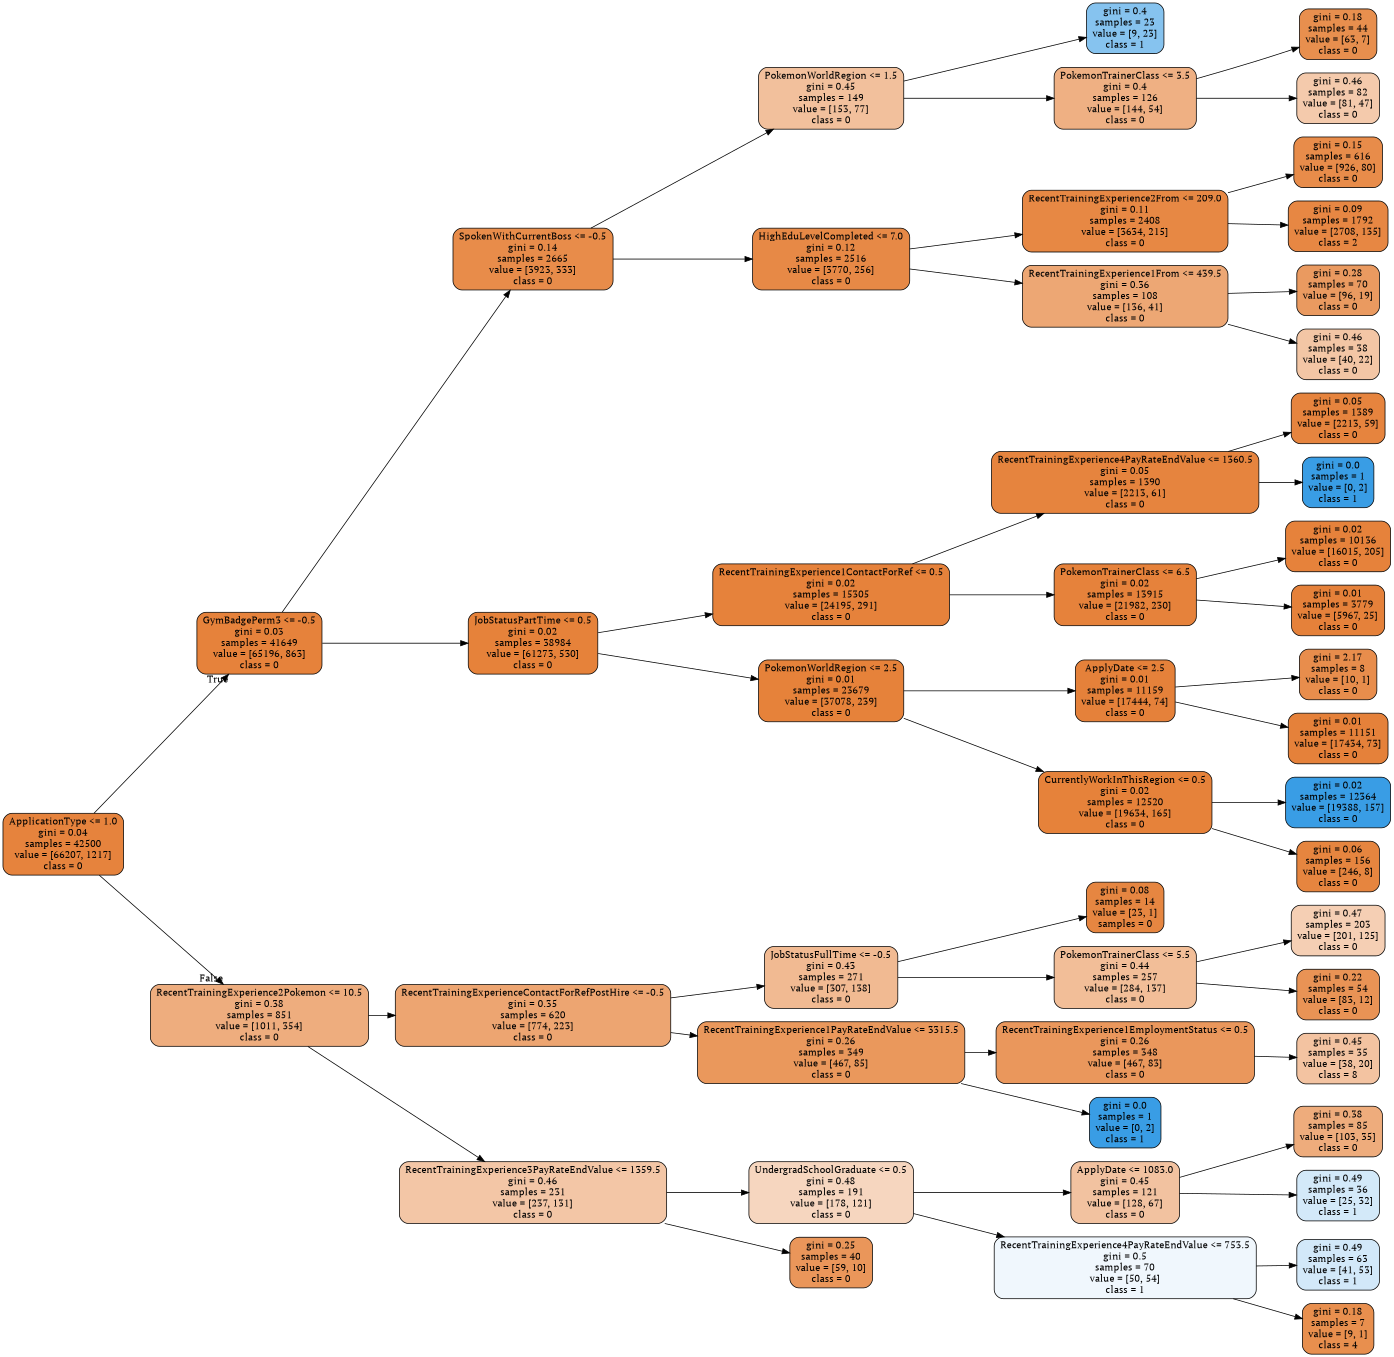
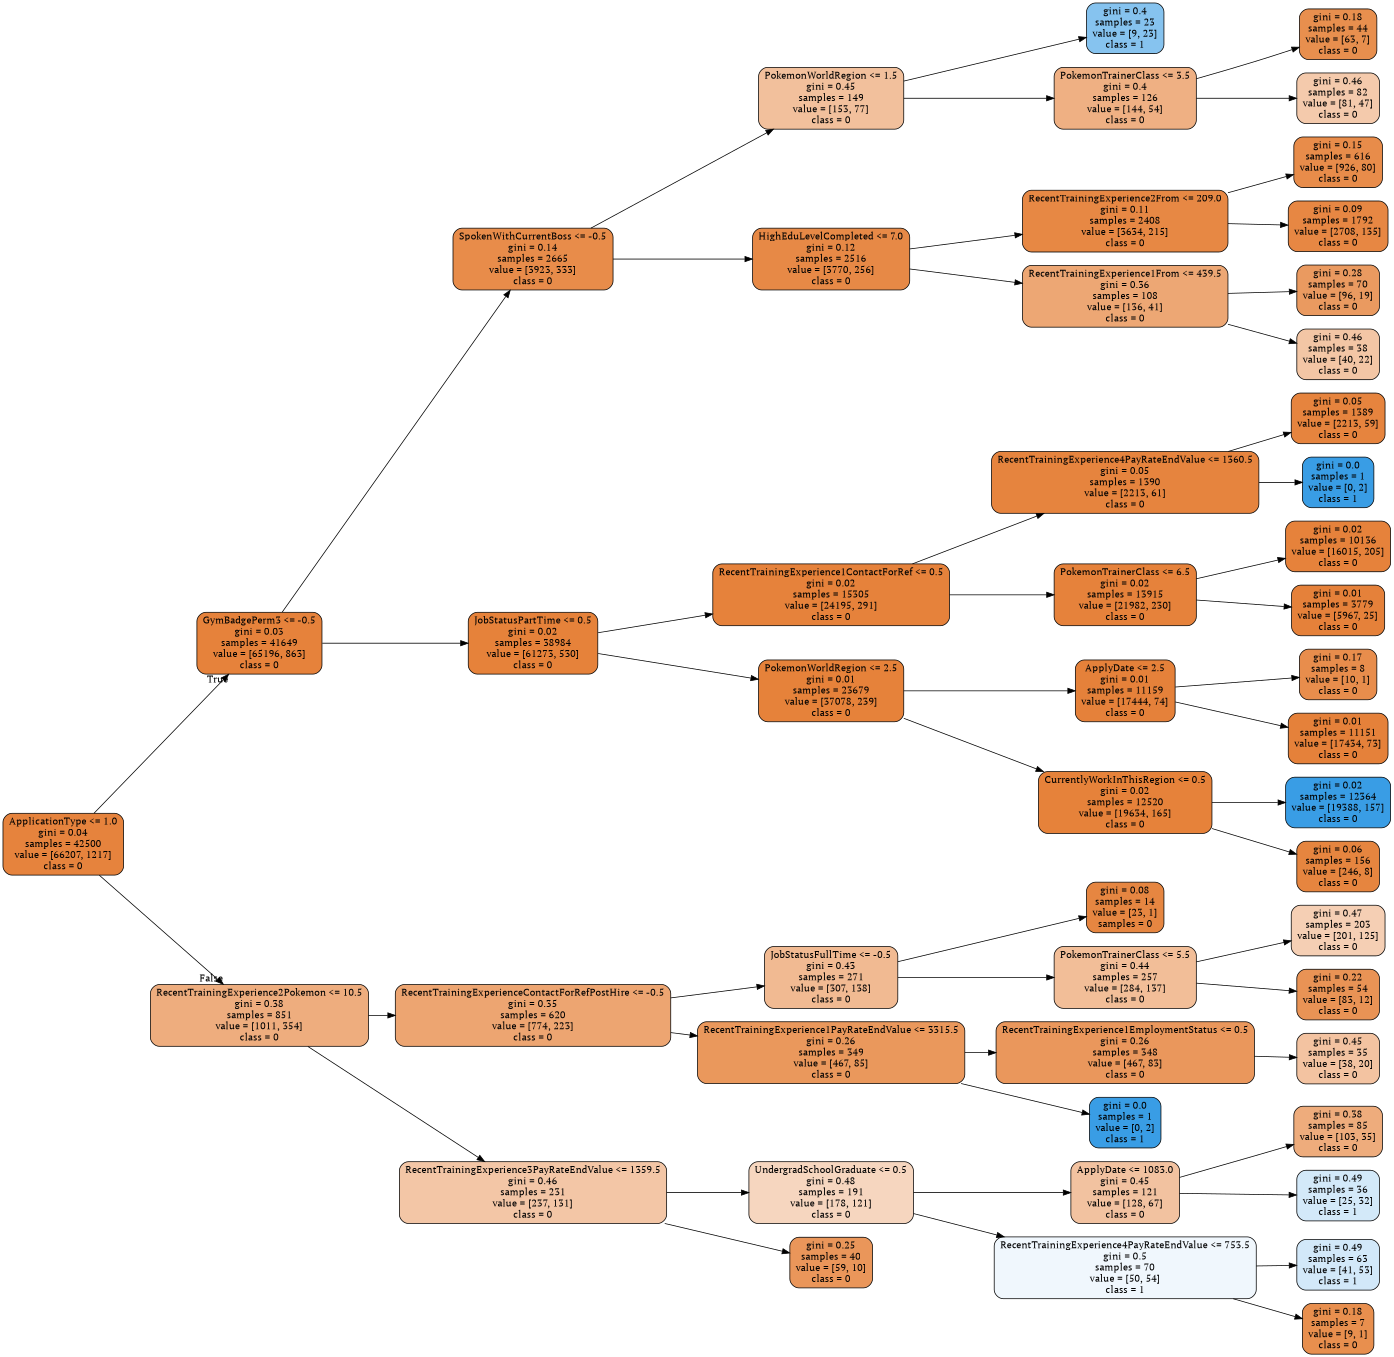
node "gini = 0.09 samples = 1792 value = [2708, 135] class = 2": label "gini = 0.09 samples = 1792 value = [2708, 135] class = 2" -> "gini = 0.09 samples = 1792 value = [2708, 135] class = 0"
node "gini = 2.17 samples = 8 value = [10, 1] class = 0": label "gini = 2.17 samples = 8 value = [10, 1] class = 0" -> "gini = 0.17 samples = 8 value = [10, 1] class = 0"
node "gini = 0.45 samples = 35 value = [38, 20] class = 8": label "gini = 0.45 samples = 35 value = [38, 20] class = 8" -> "gini = 0.45 samples = 35 value = [38, 20] class = 0"
node "gini = 0.18 samples = 7 value = [9, 1] class = 4": label "gini = 0.18 samples = 7 value = [9, 1] class = 4" -> "gini = 0.18 samples = 7 value = [9, 1] class = 0"
